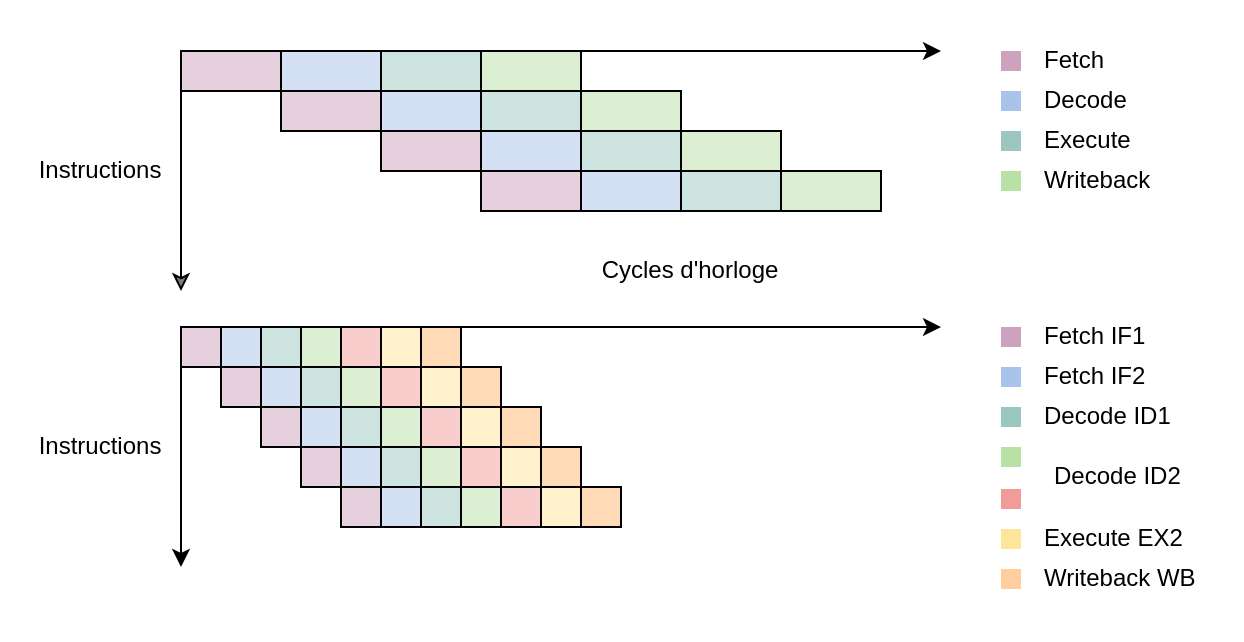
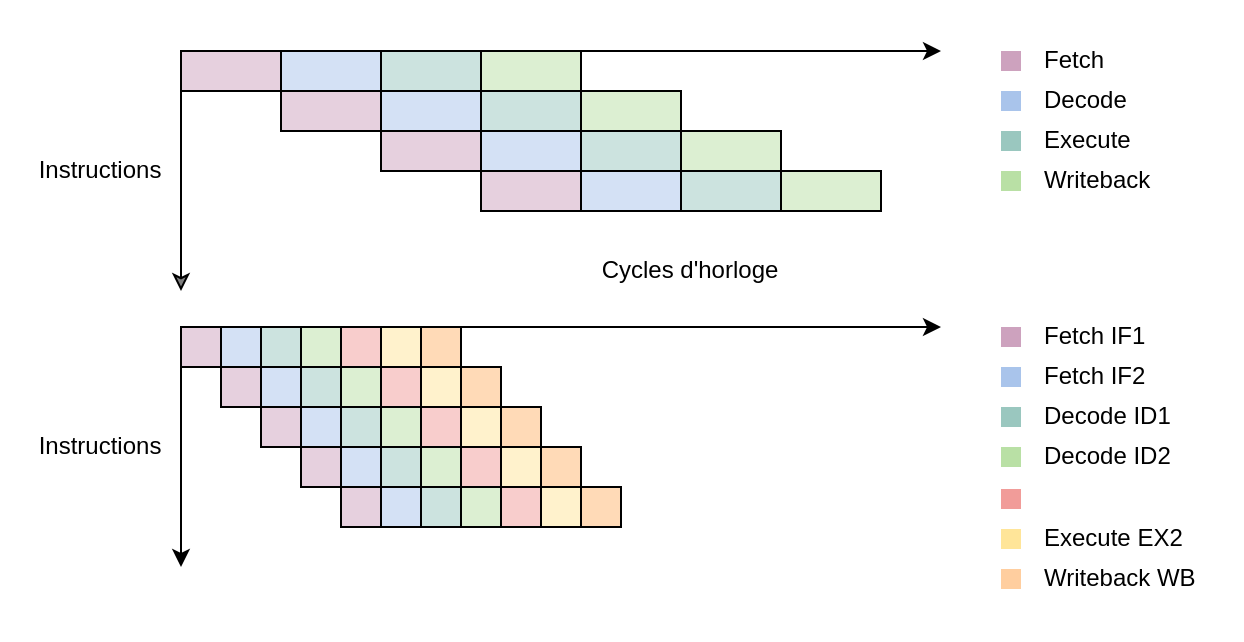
node "Decode ID2": moved (1131, 477) -> (1121, 457)
